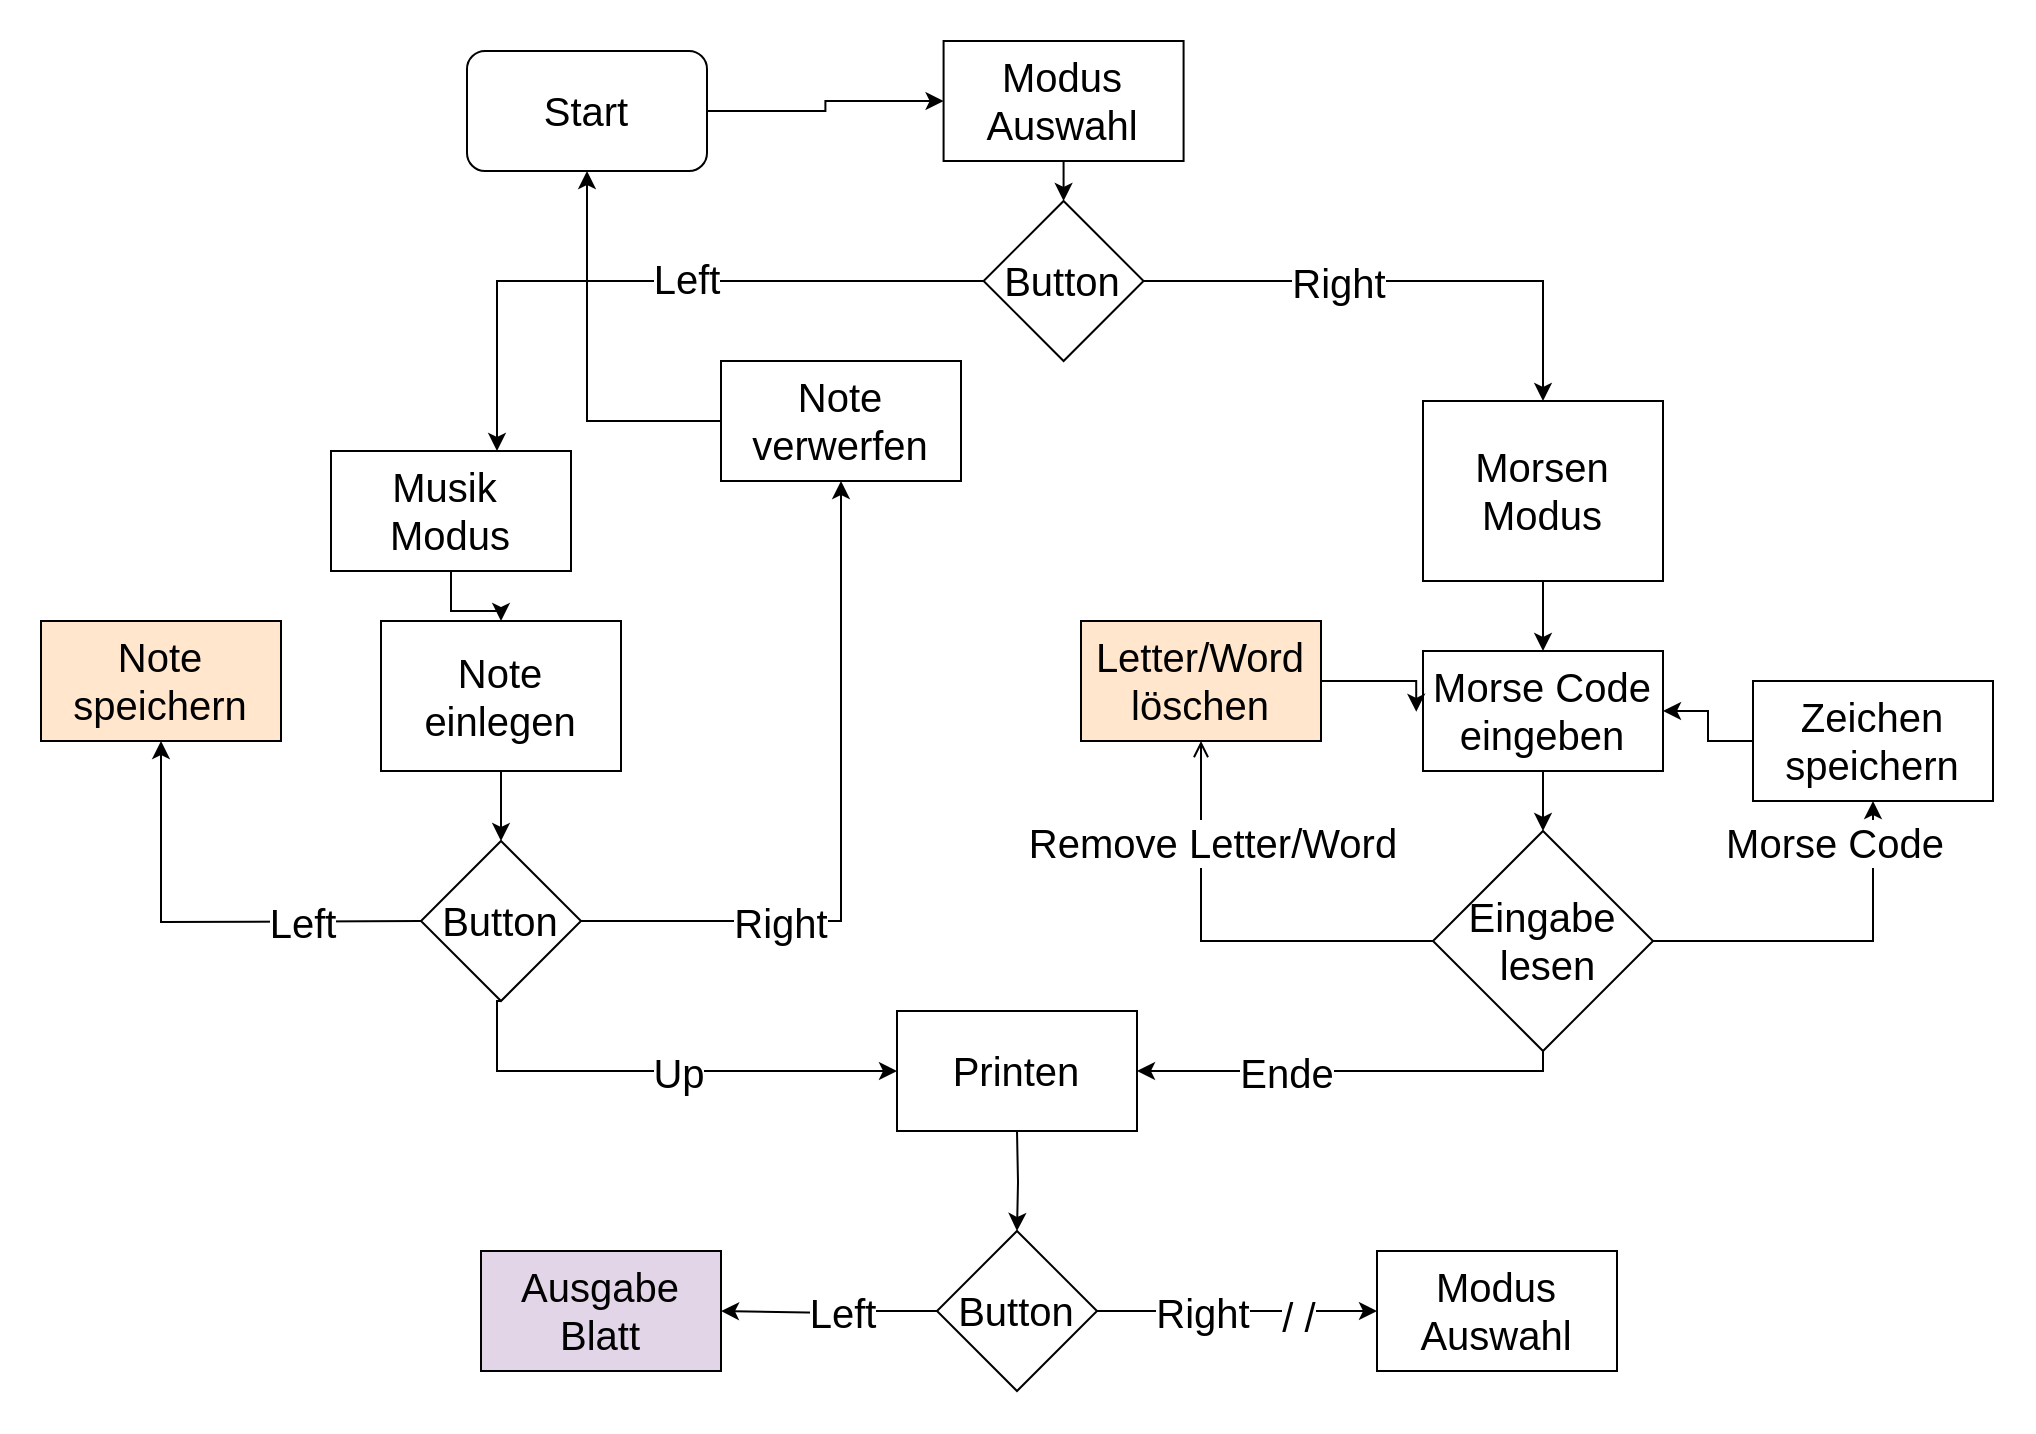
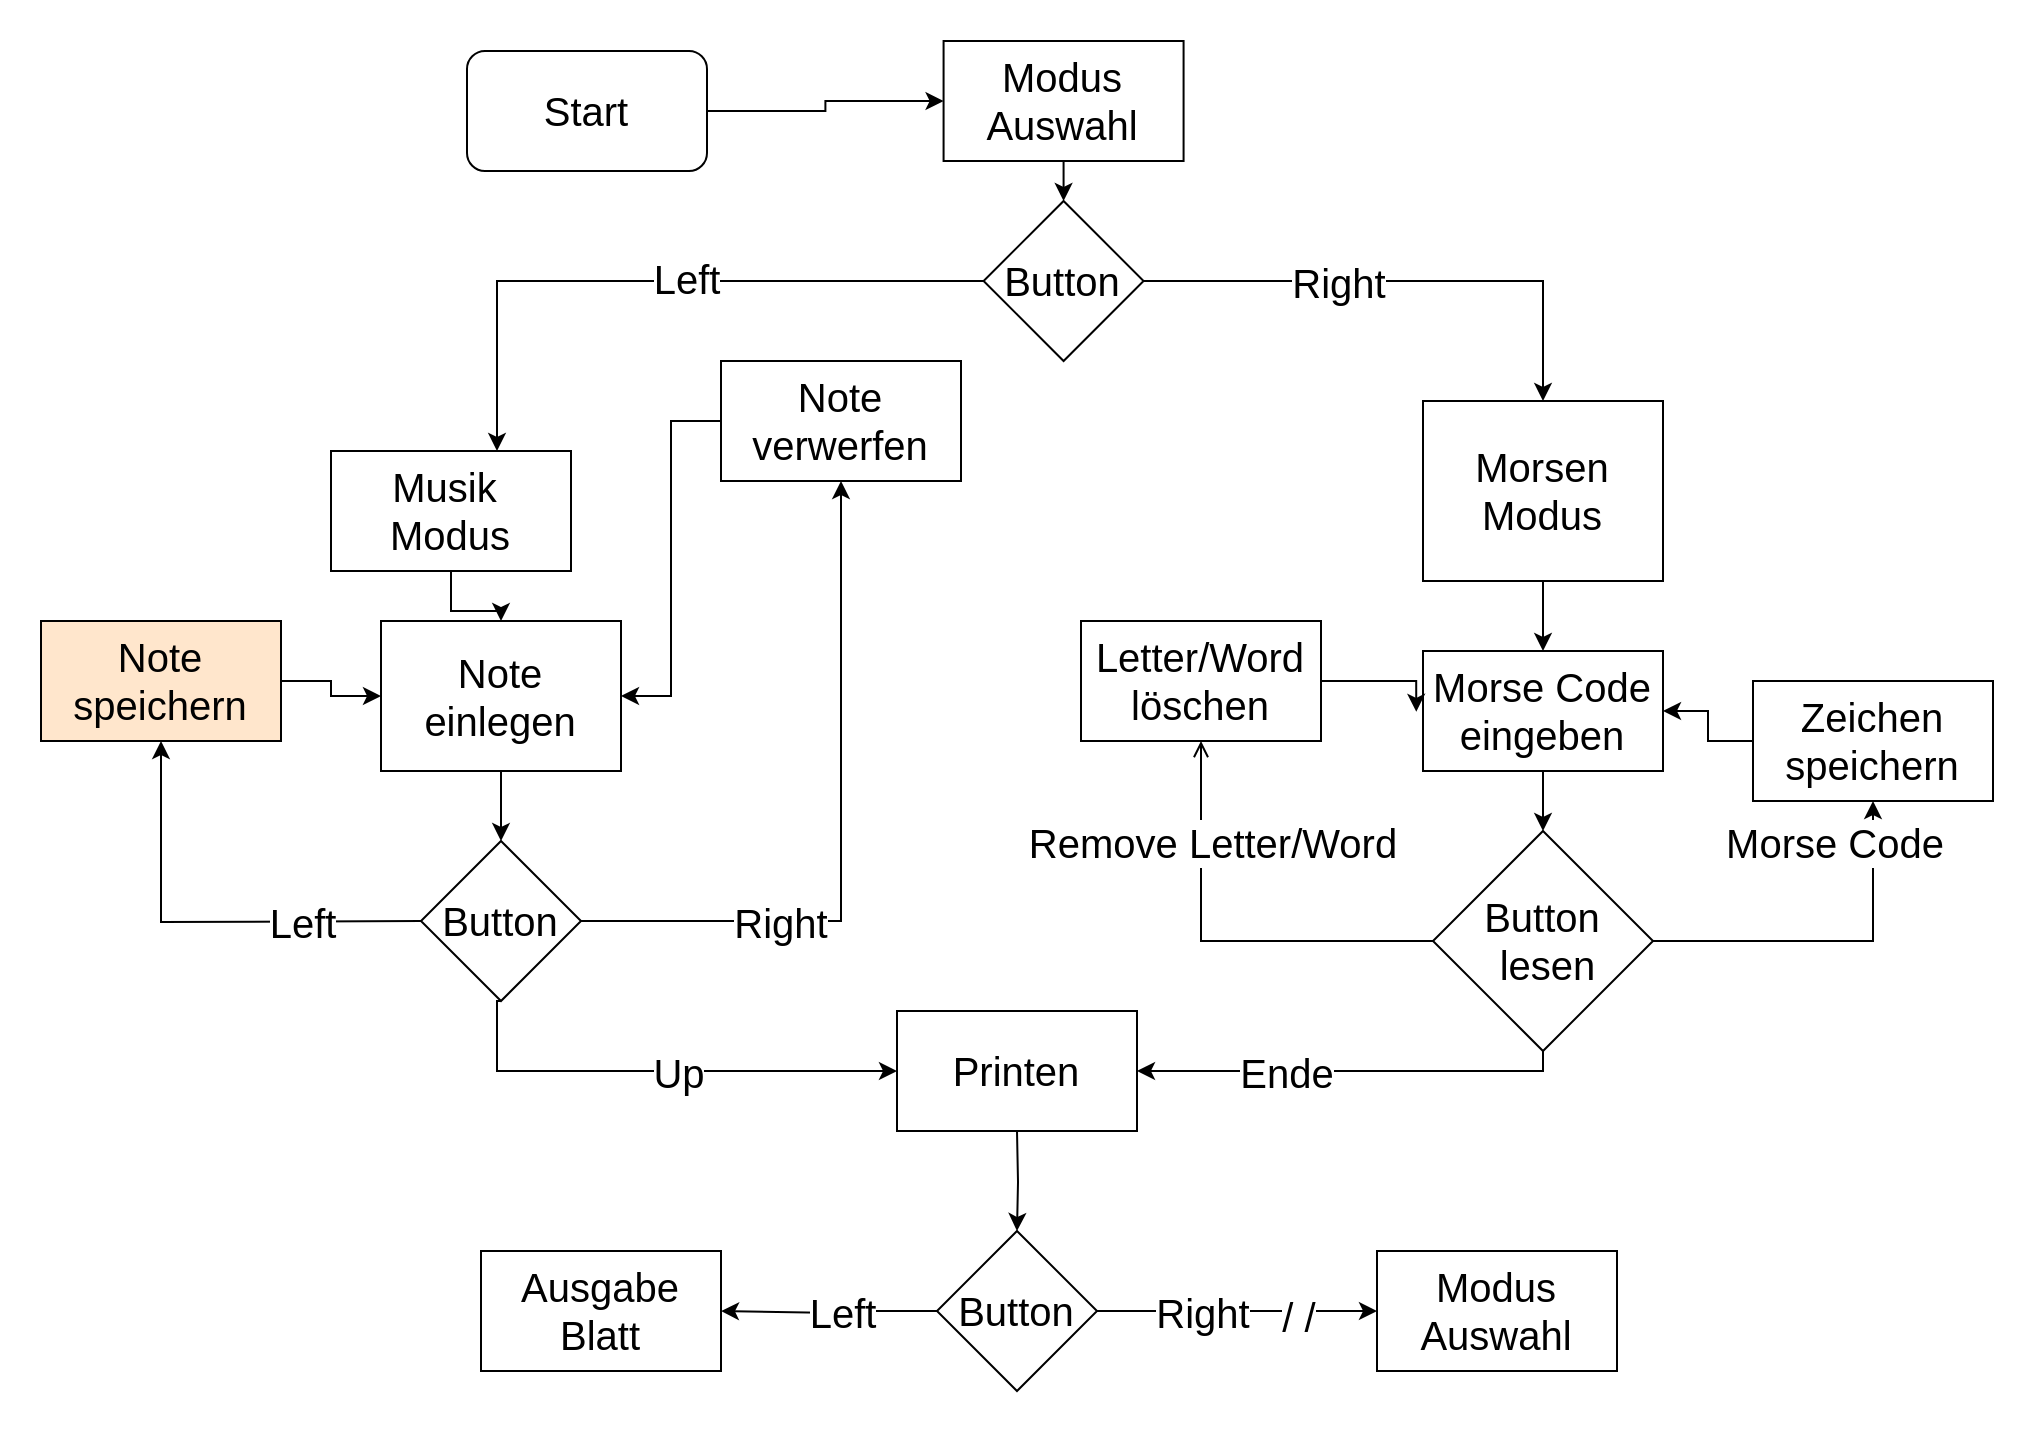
edge "Note verwerfen" -> "Start": now "Note verwerfen" -> "Note einlegen"
node "Letter/Word löschen": fillcolor #ffe6cc -> #ffffff
edge "Note speichern" -> "Note einlegen": added
node "Eingabe lesen": label "Eingabe lesen" -> "Button lesen"
node "Ausgabe Blatt": fillcolor #e1d5e7 -> #ffffff
